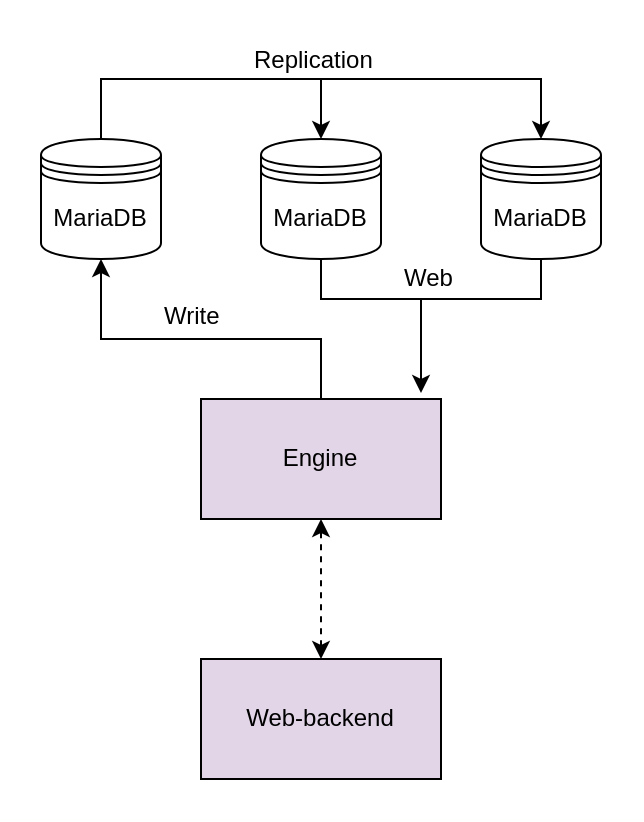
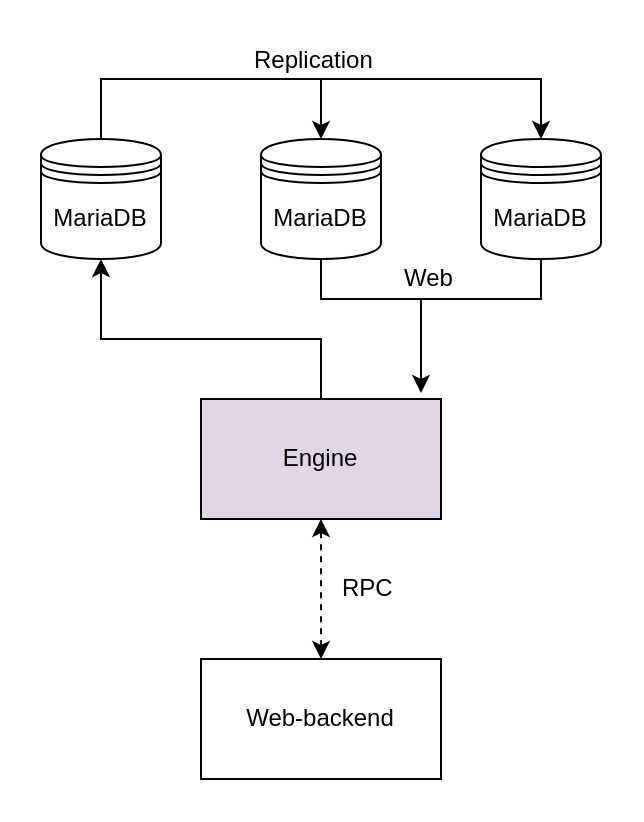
node "Write": removed
node "RPC": added
node "Web-backend": fillcolor #e1d5e7 -> #ffffff
